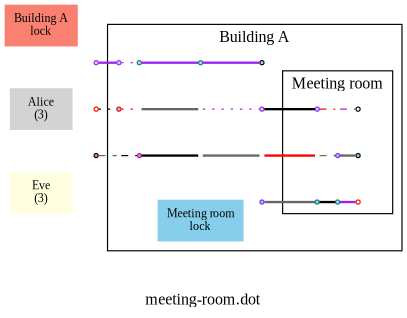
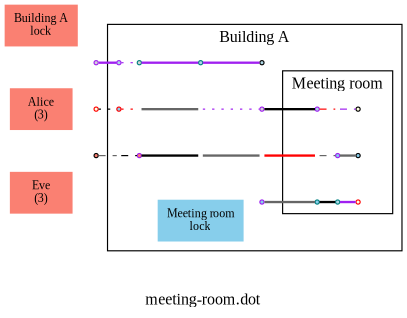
node "Alice (3)": fillcolor lightgrey -> salmon
node "Eve (3)": fillcolor lightyellow -> salmon
